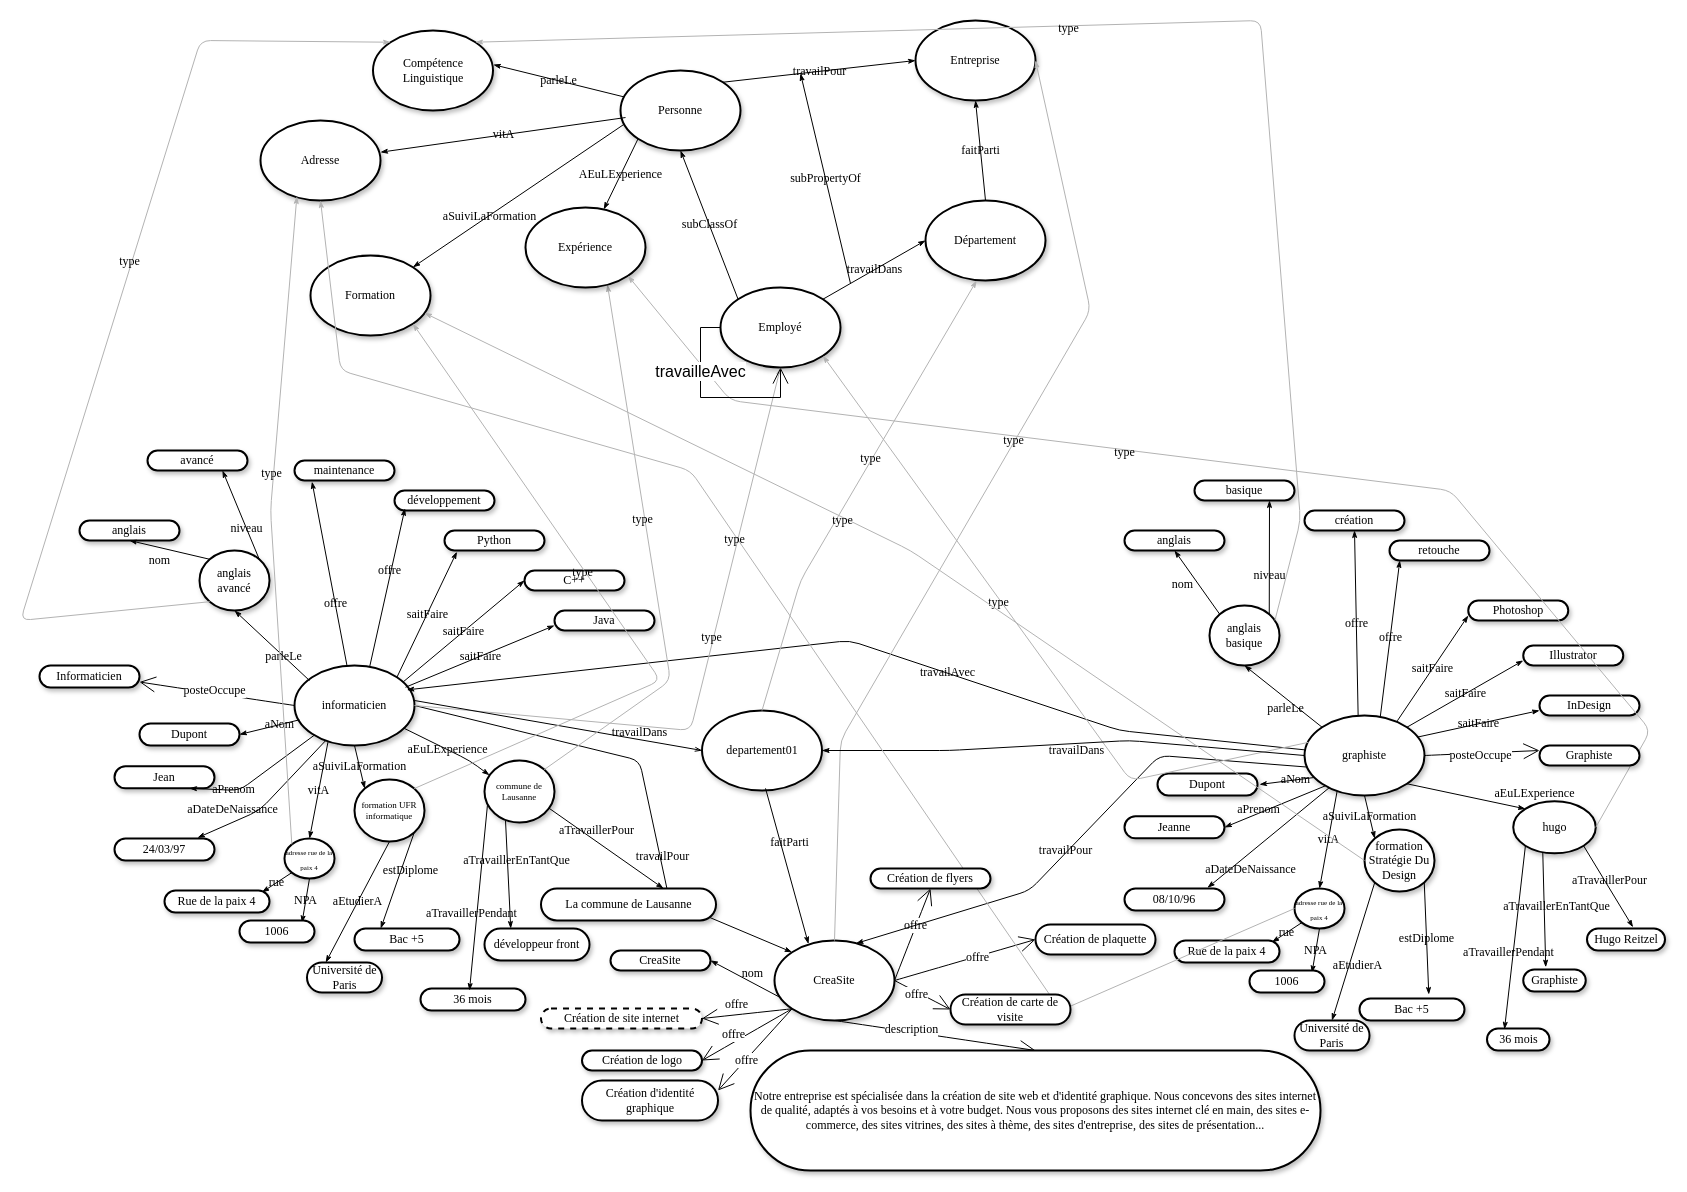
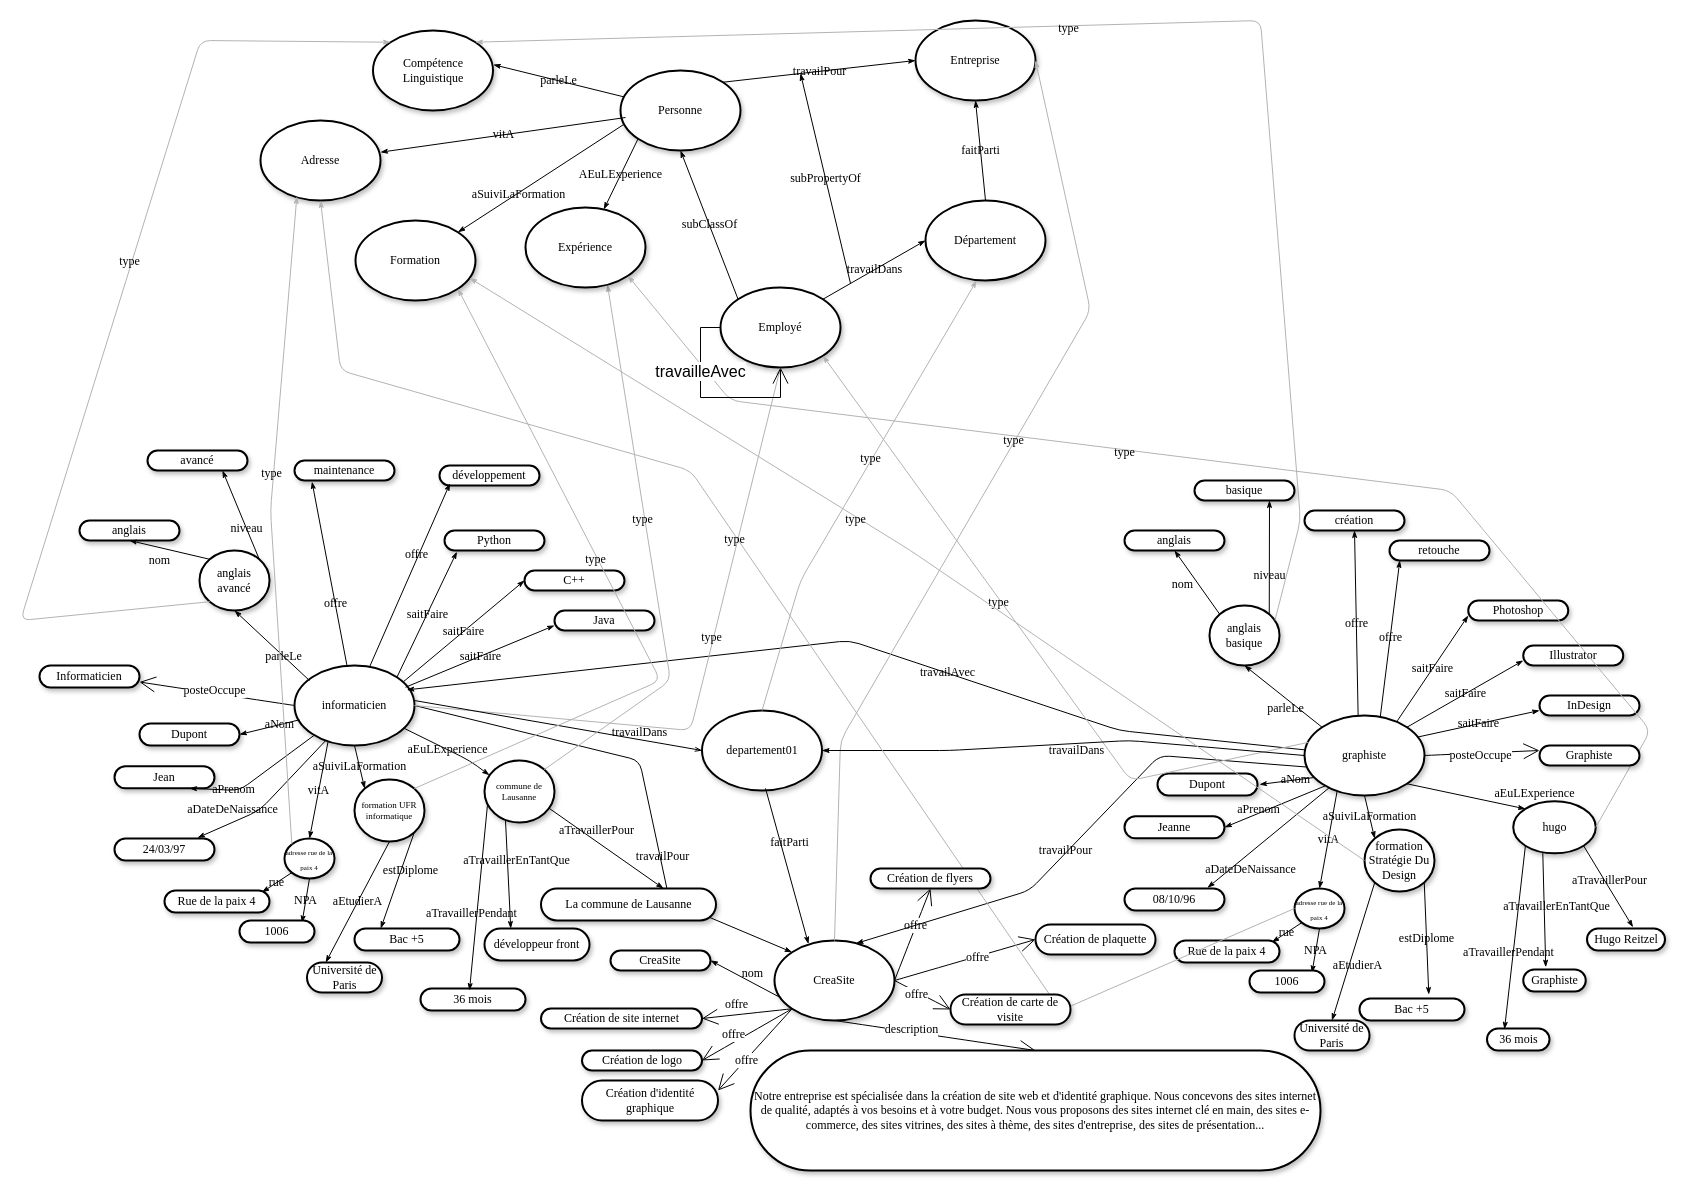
node "Formation": moved (371, 296) -> (416, 261)
node "développement": moved (445, 501) -> (490, 476)
node "Création de site internet": style dashed -> solid
